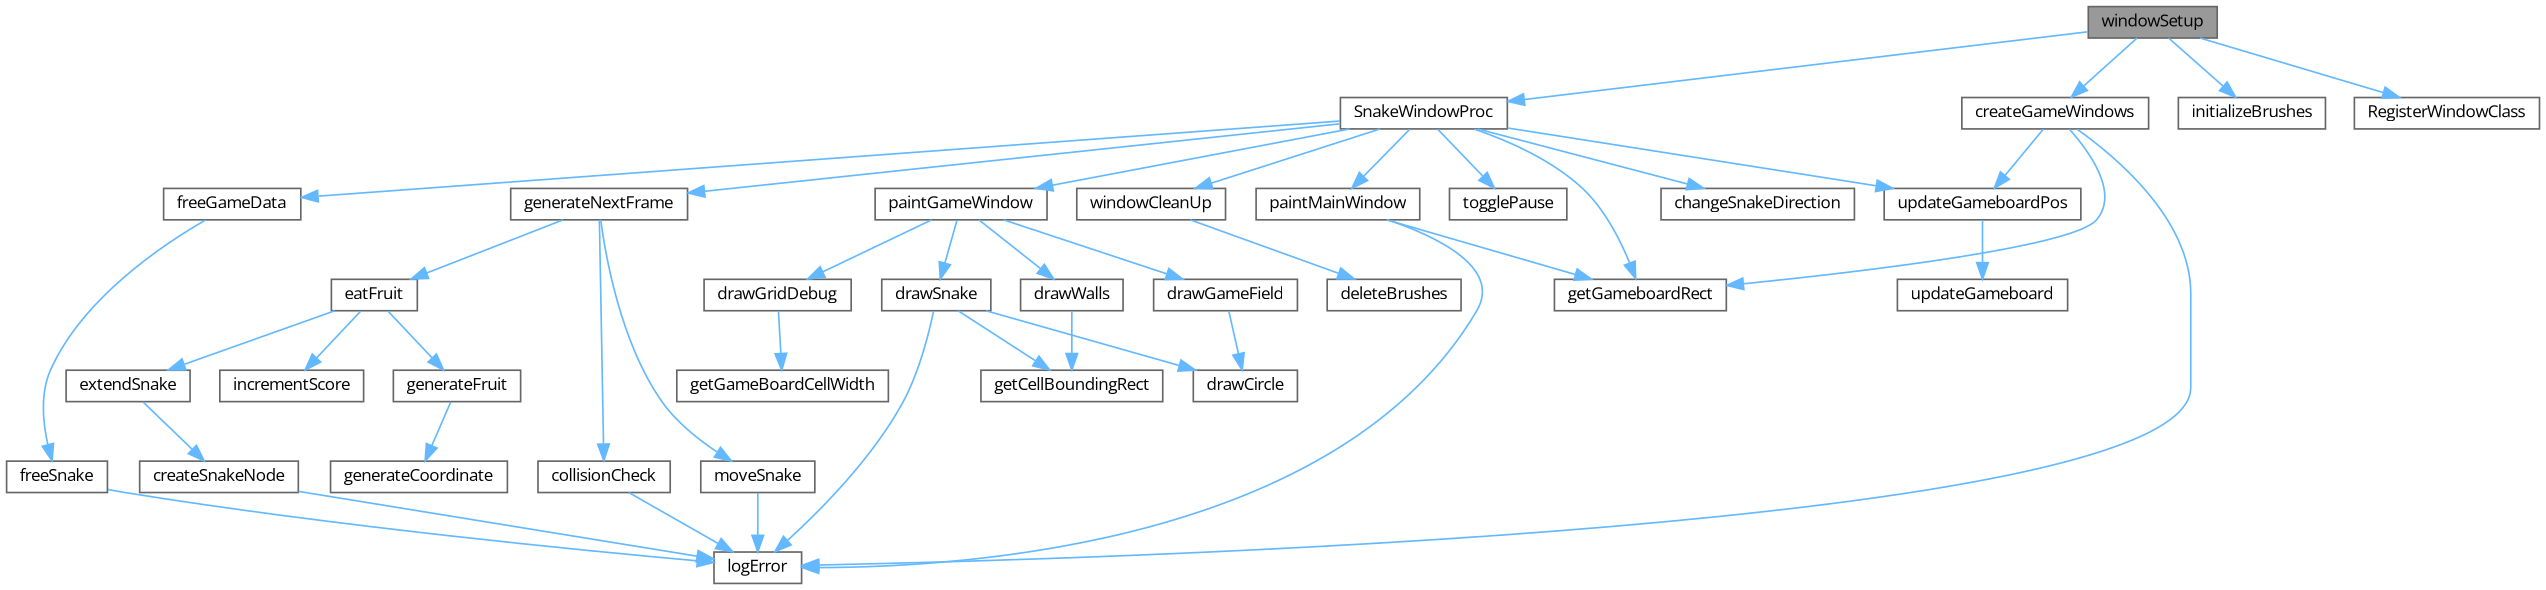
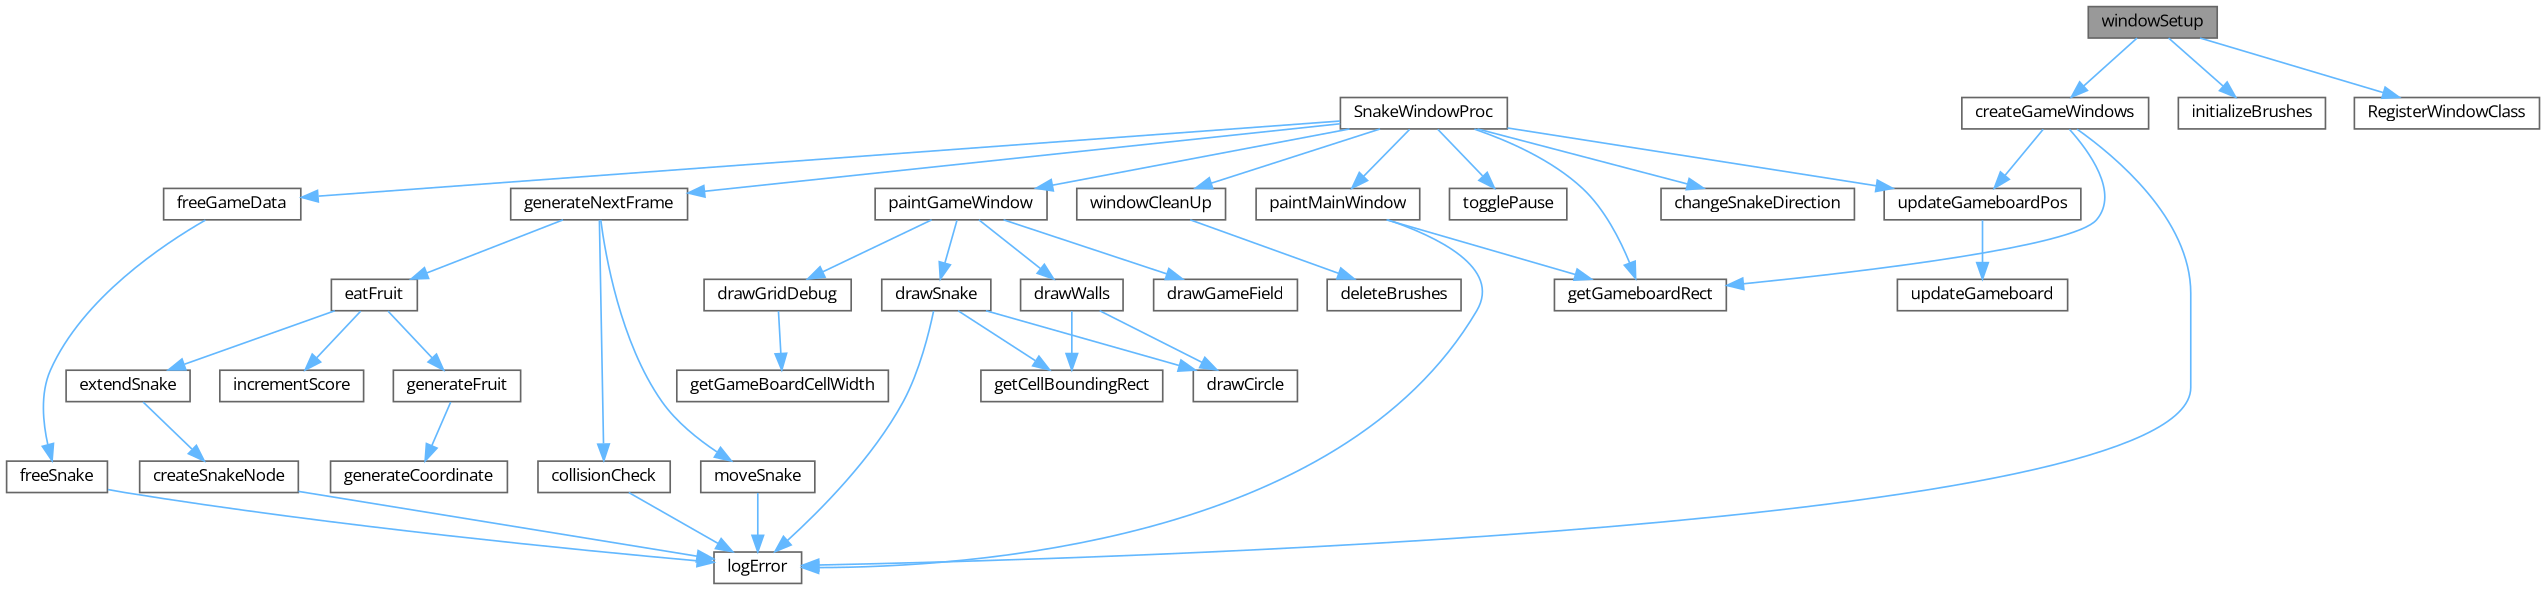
edge "windowSetup" -> "SnakeWindowProc": removed
edge "drawGameField" -> "drawCircle": now "drawWalls" -> "drawCircle"
